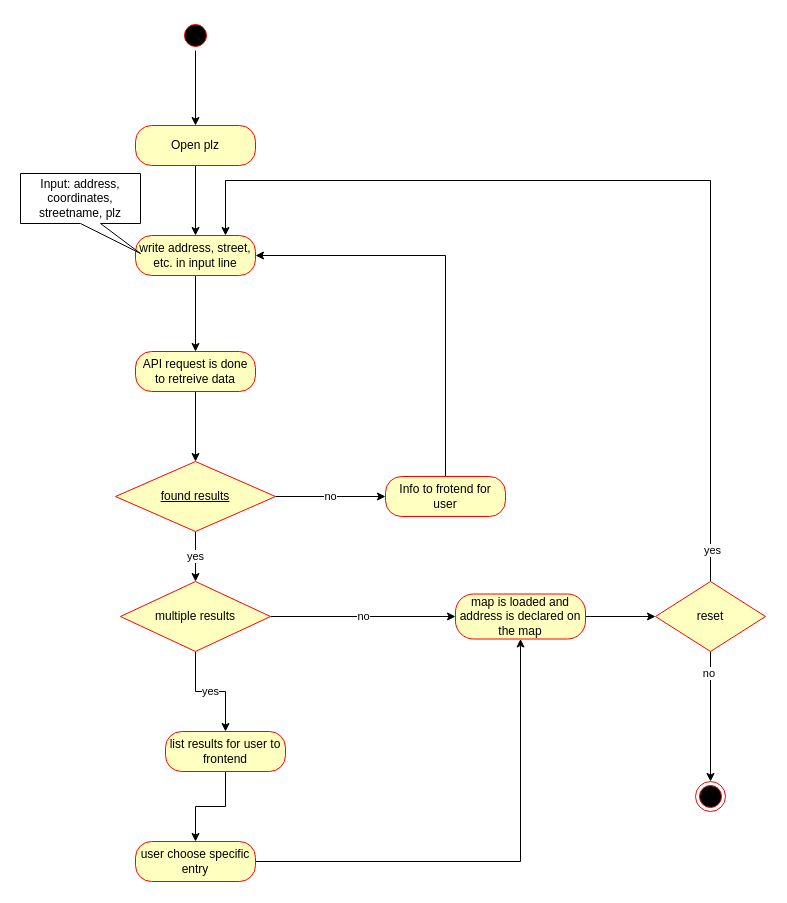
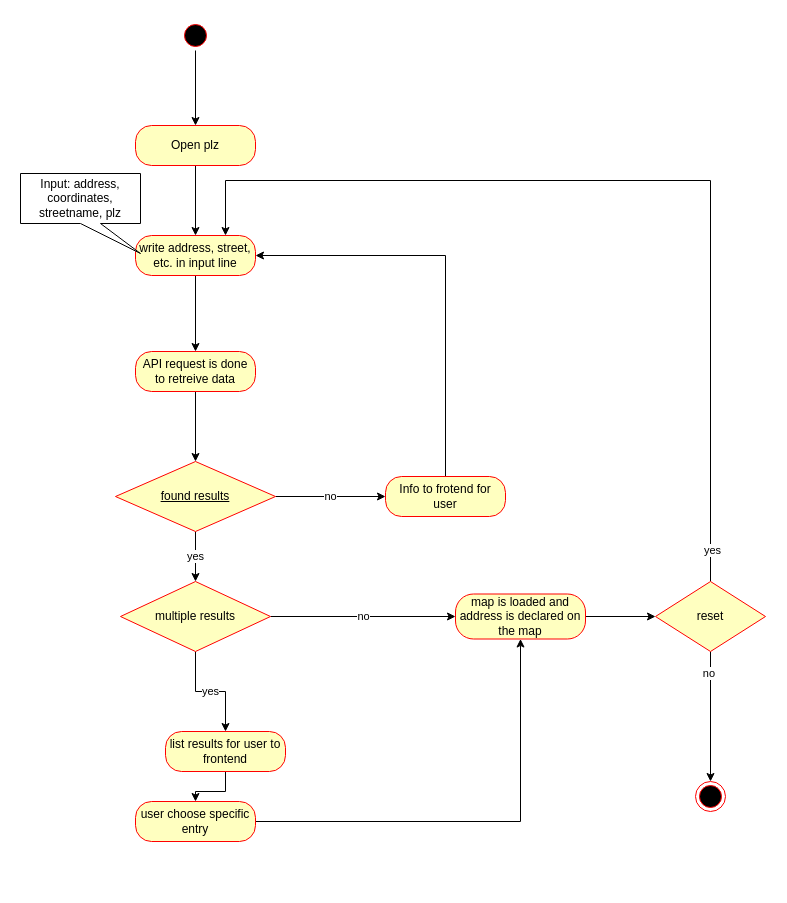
node "user choose specific entry": moved (196, 862) -> (196, 822)
